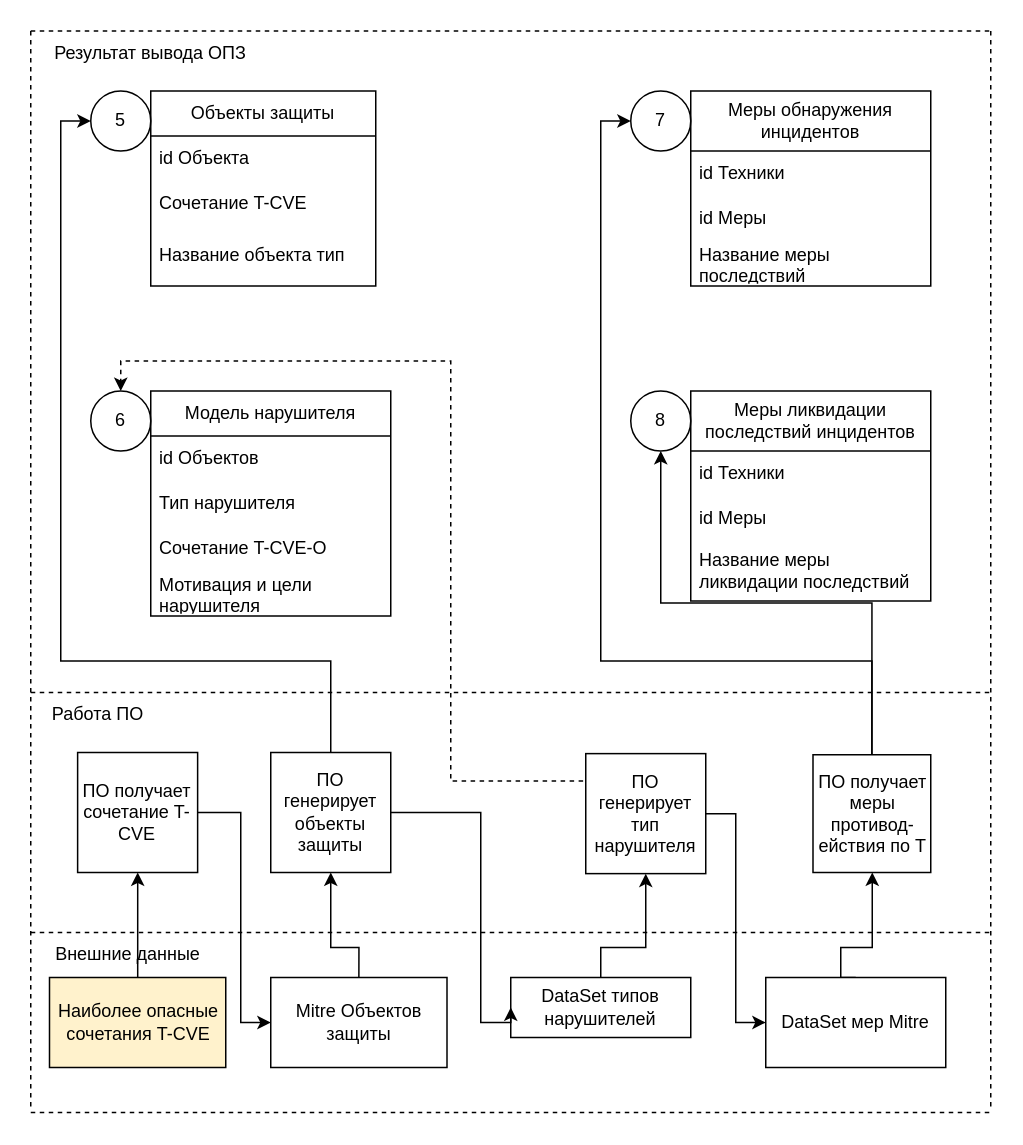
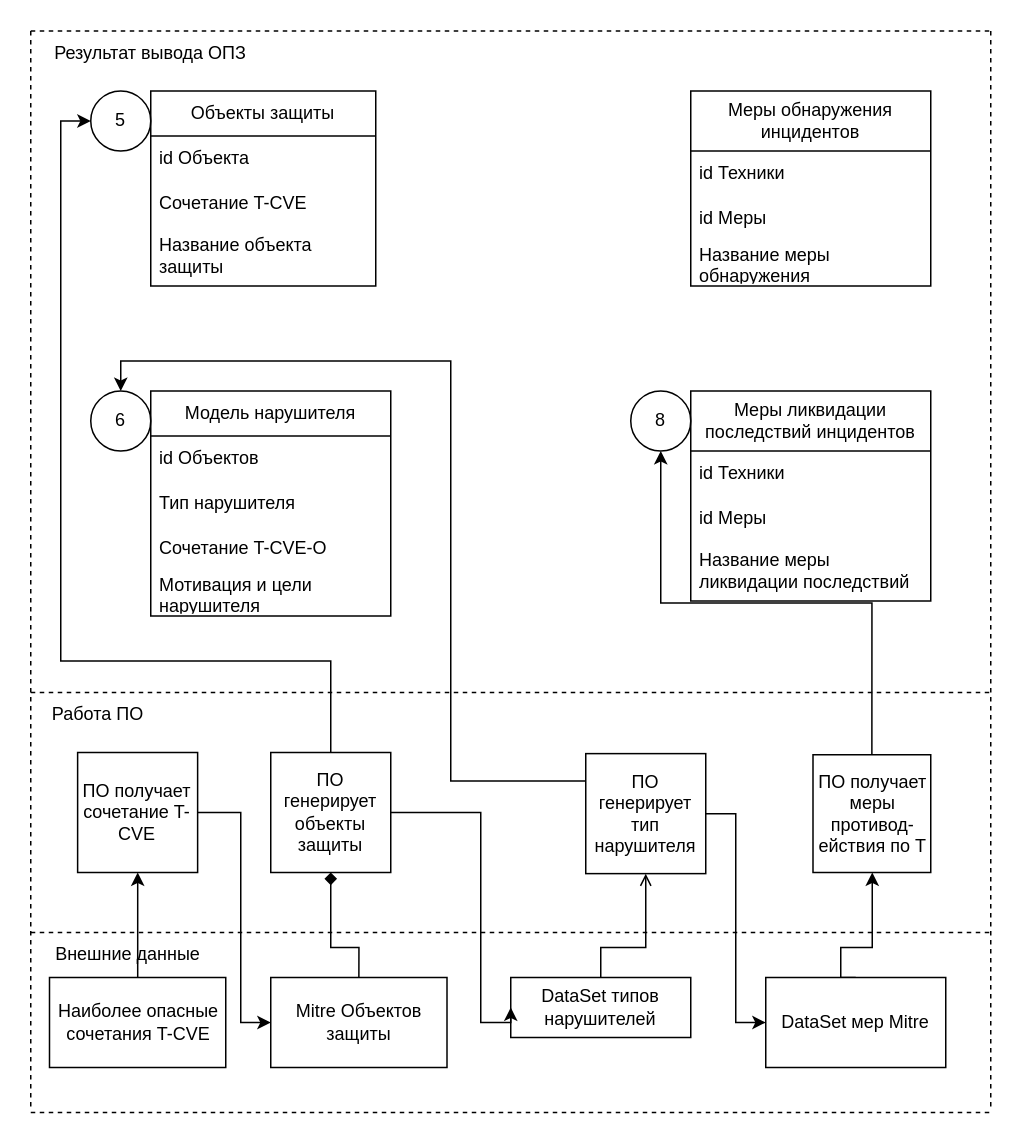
node "7": removed
node "Название объекта тип": label "Название объекта тип" -> "Название объекта защиты"
node "Название меры последствий": label "Название меры последствий" -> "Название меры обнаружения"
edge "ПО генерирует тип нарушителя" -> "6": style dashed -> solid
edge "ПО получает меры противод-ействия по T" -> "7": removed
edge "Mitre Объектов защиты" -> "ПО генерирует объекты защиты": arrowhead classic -> diamond
edge "DataSet типов нарушителей" -> "ПО генерирует тип нарушителя": arrowhead classic -> open
node "Наиболее опасные сочетания T-CVE": fillcolor #fff2cc -> #ffffff
